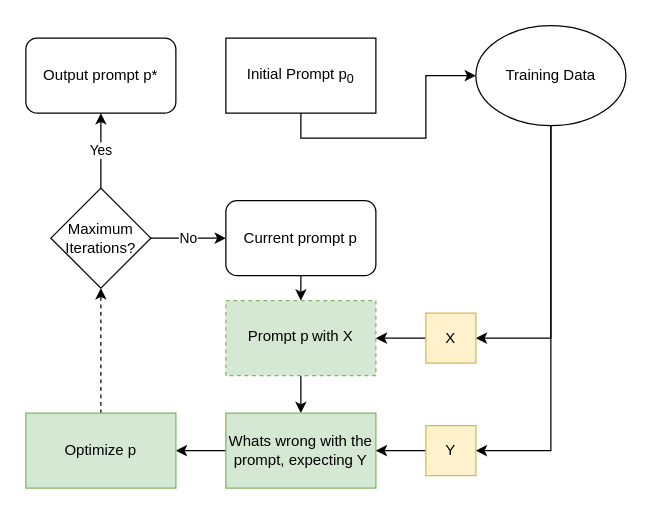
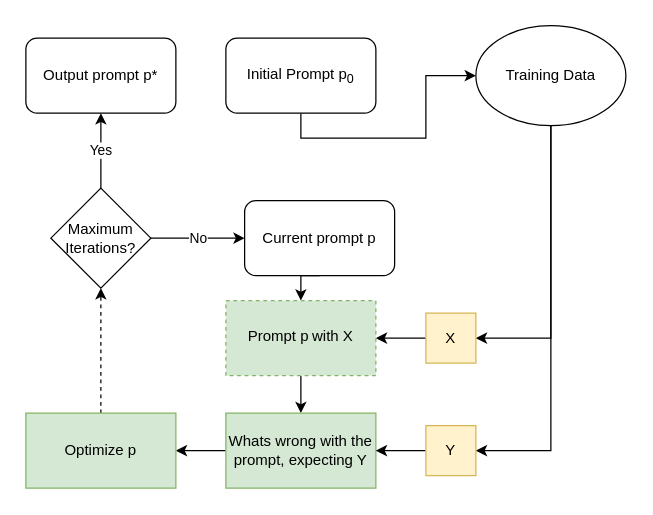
node "Initial Prompt p0": shape rectangle -> rounded rectangle
node "Current prompt p": moved (301, 238) -> (319, 238)
